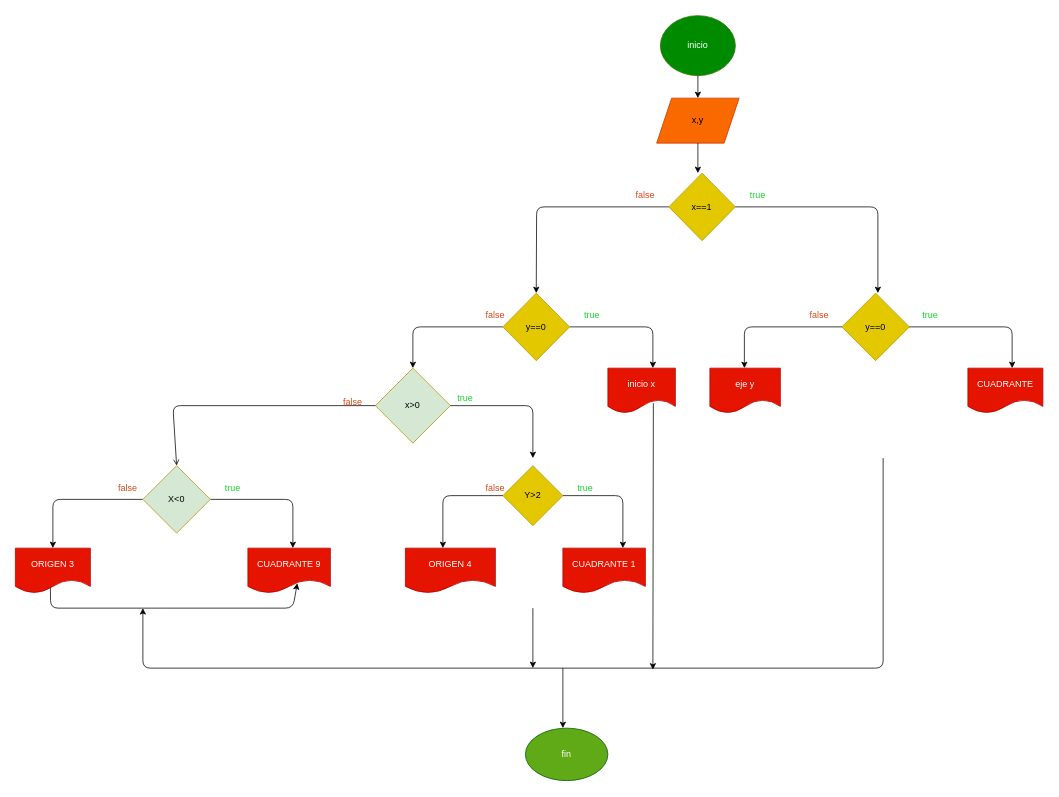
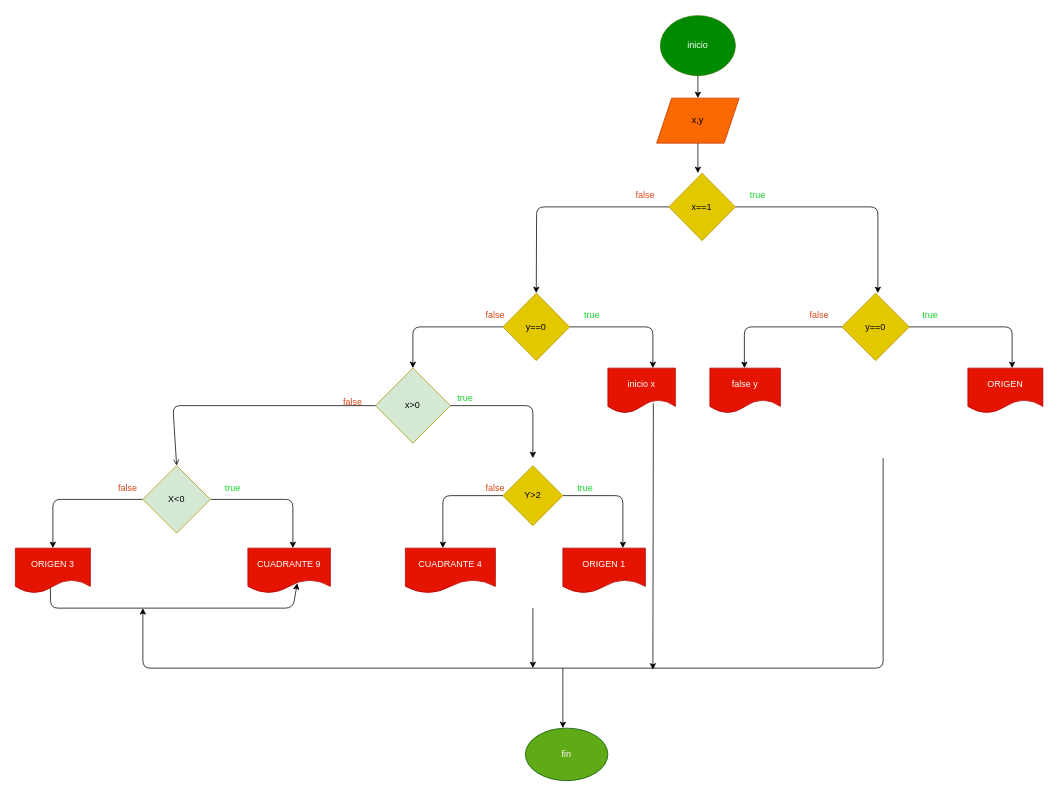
node "eje y": label "eje y" -> "false y"
node "CUADRANTE": label "CUADRANTE" -> "ORIGEN"
node "ORIGEN 4": label "ORIGEN 4" -> "CUADRANTE 4"
node "CUADRANTE 1": label "CUADRANTE 1" -> "ORIGEN 1"
